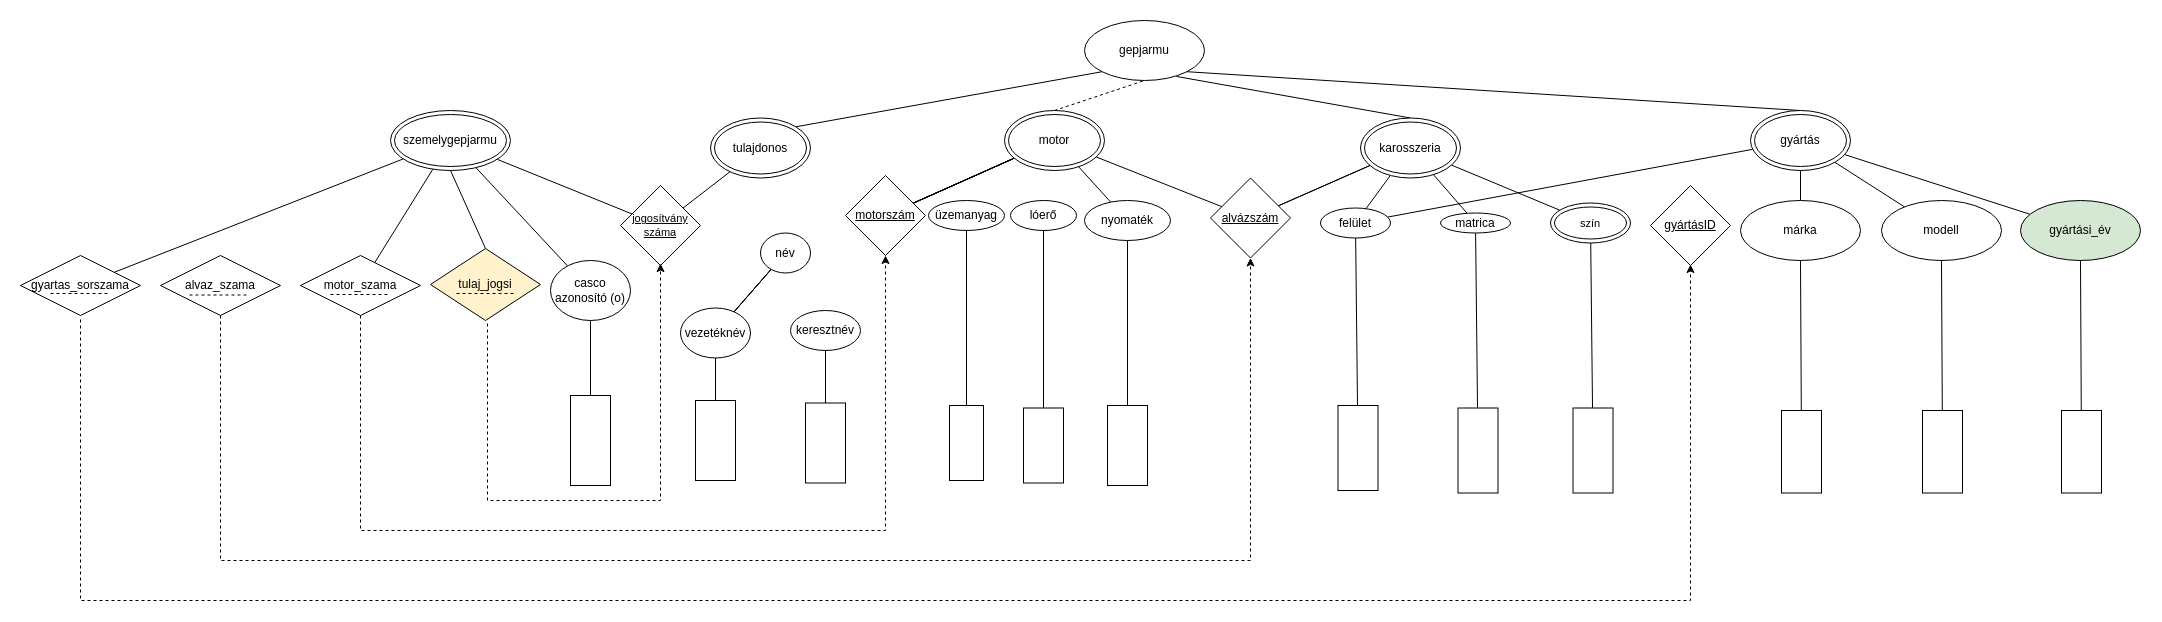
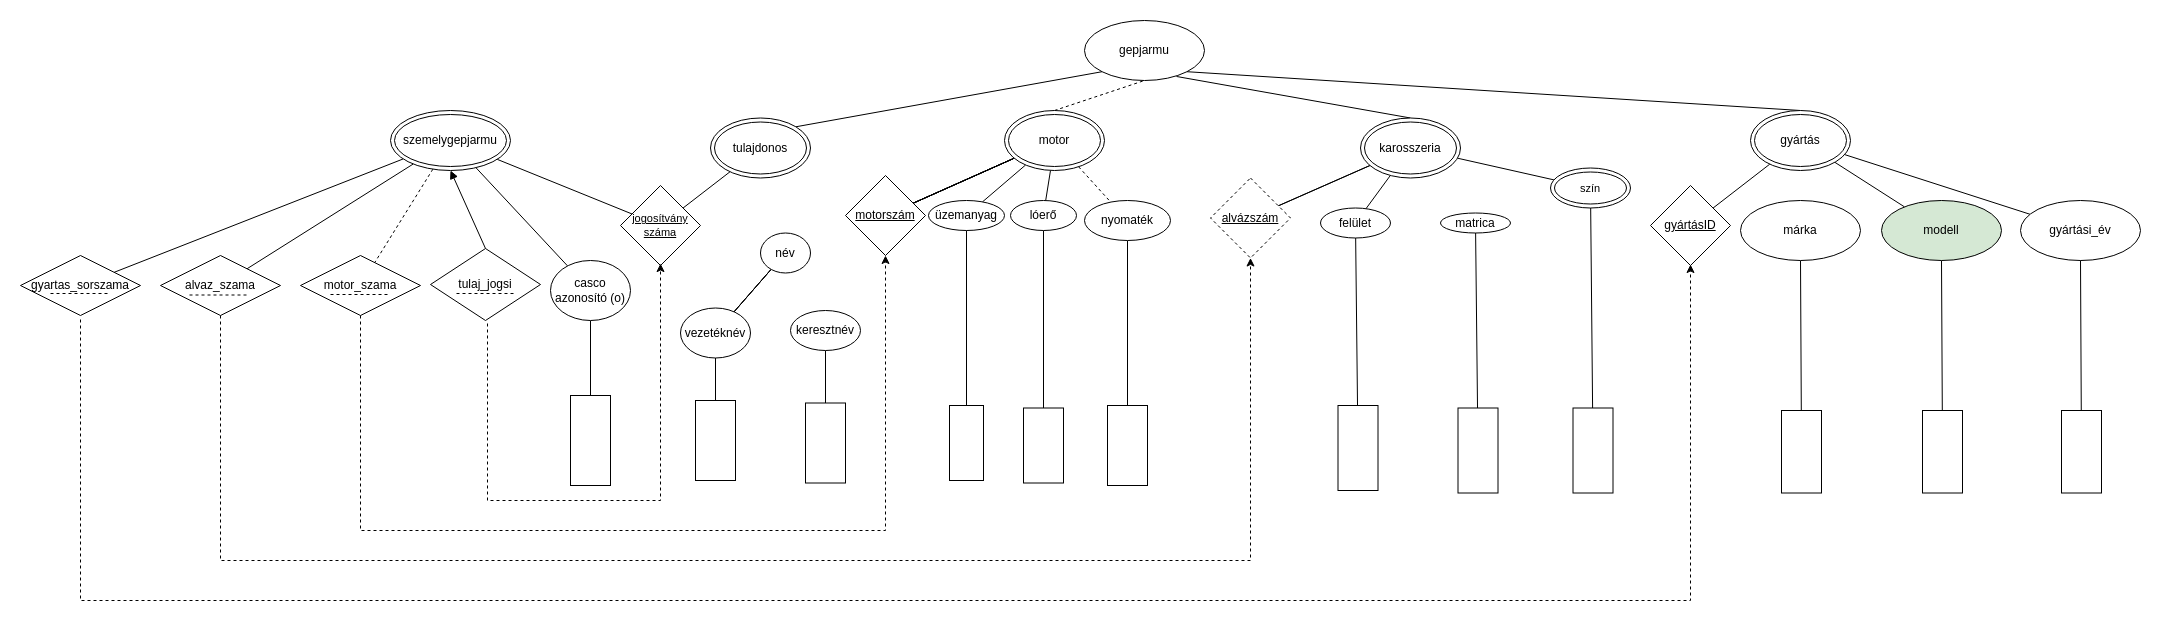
edge "szemelygepjarmu" -- "tulaj_jogsi": arrowhead none -> block
edge "motor" -- "alvázszám": now "motor" -- "üzemanyag"
edge "gyártás" -- "felület": now "gyártás" -- "gyártásID"
edge "motor" -- "nyomaték": style solid -> dashed
edge "motor" -- "lóerő": added
edge "gyártás" -- "márka": removed
edge "karosszeria" -- "matrica": removed
edge "szemelygepjarmu" -- "motor_szama": style solid -> dashed
edge "szemelygepjarmu" -- "alvaz_szama": added
node "alvázszám": style solid -> dashed
node "szín": moved (1591, 223) -> (1591, 188)
node "modell": fillcolor #ffffff -> #d5e8d4
node "gyártási_év": fillcolor #d5e8d4 -> #ffffff
node "tulaj_jogsi": fillcolor #fff2cc -> #ffffff
